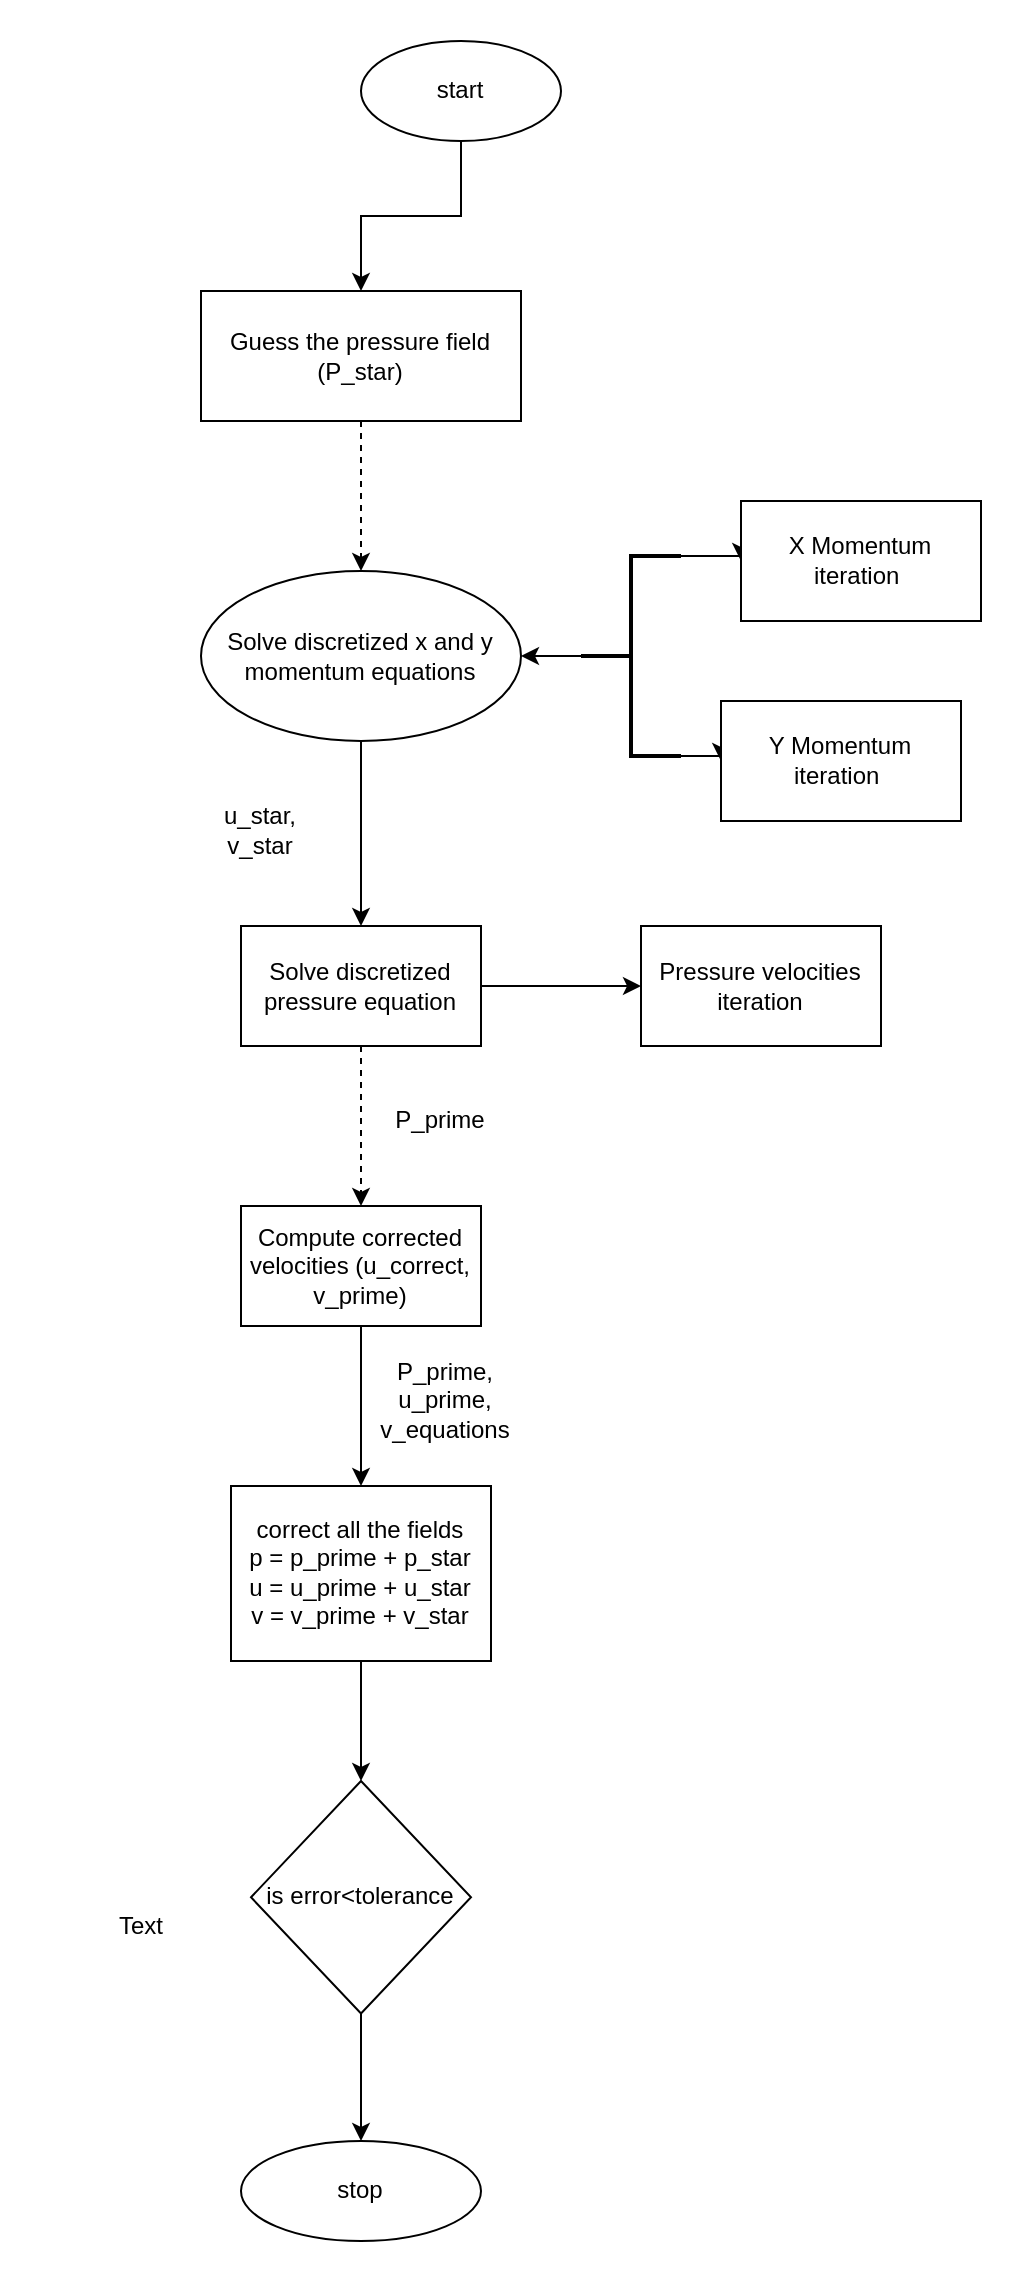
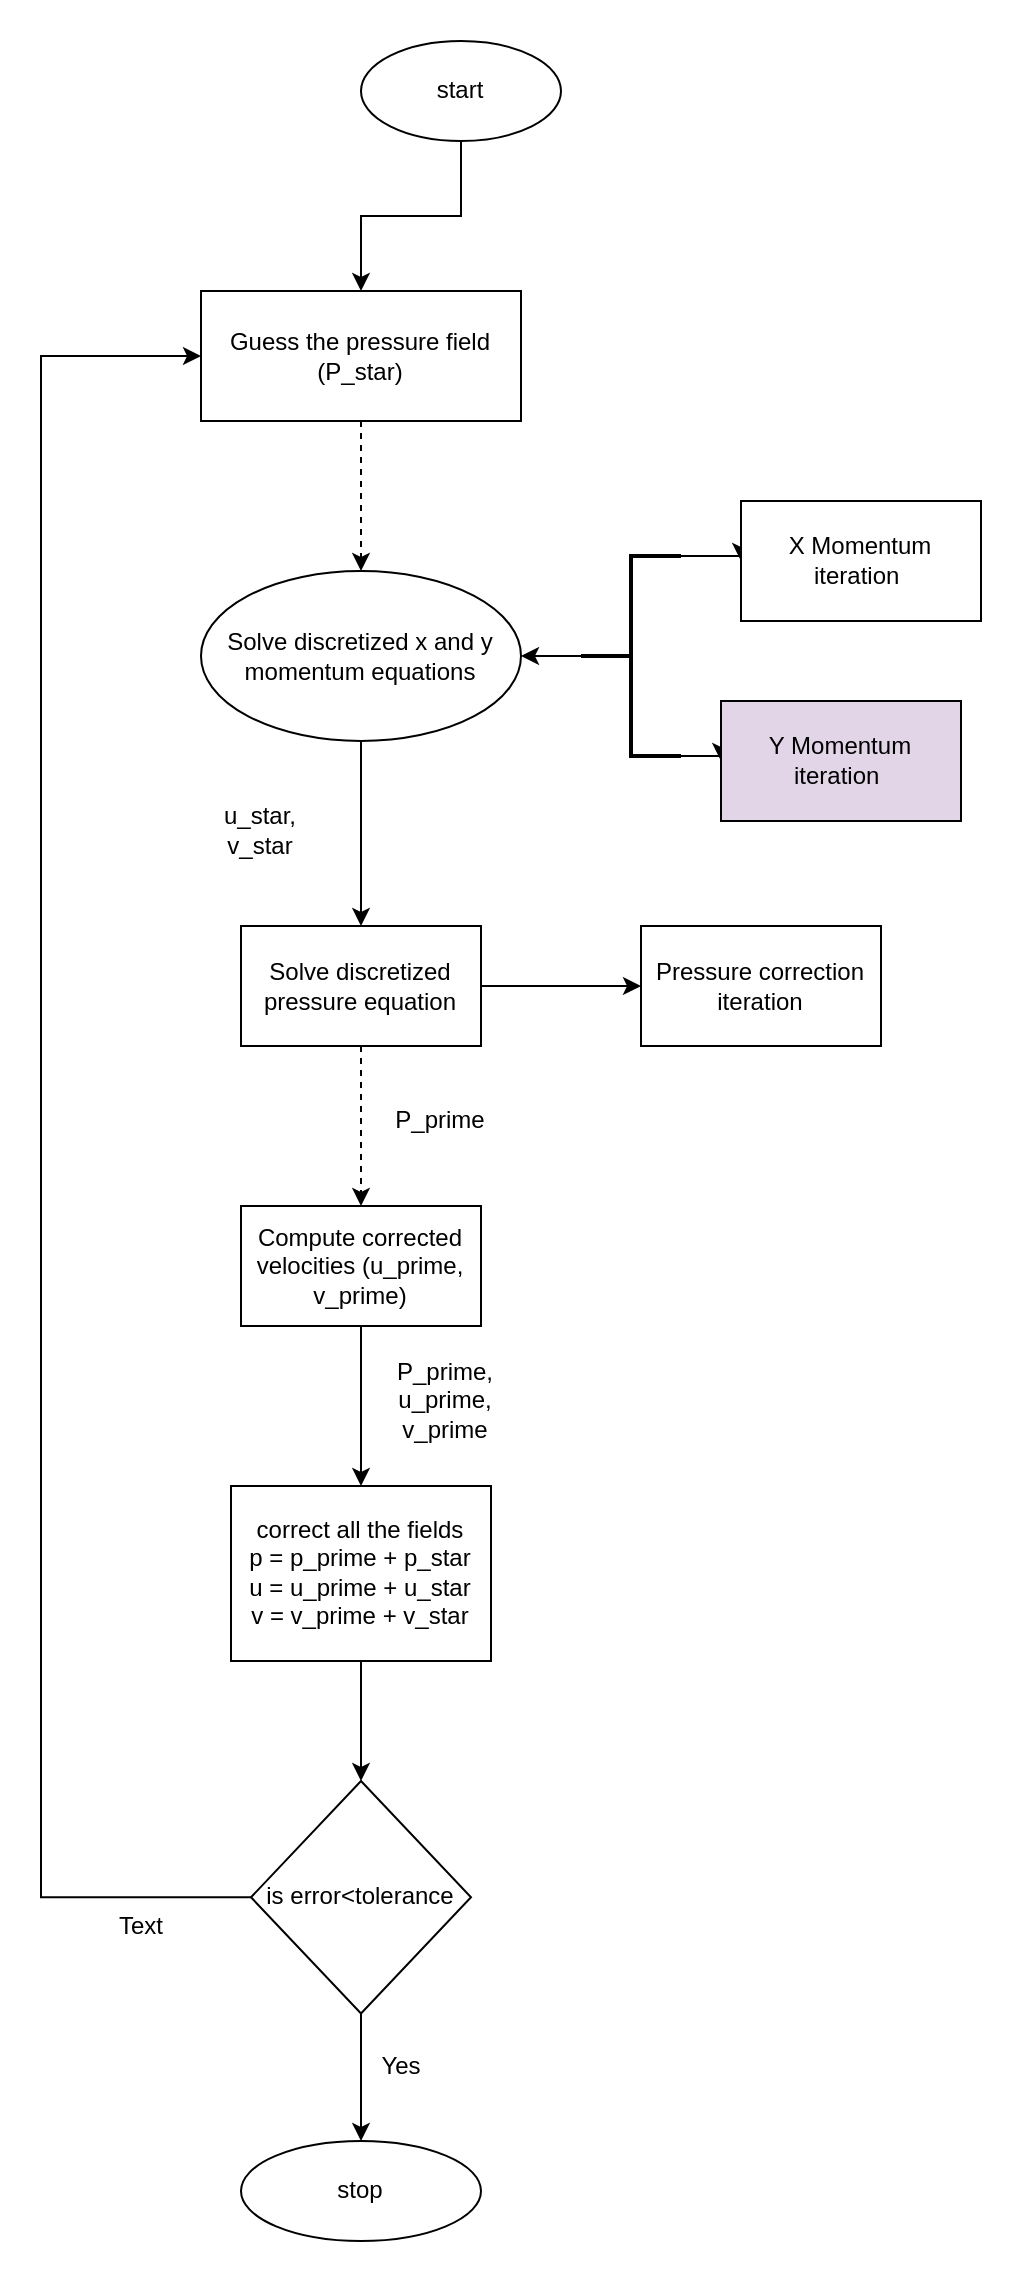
node "Y Momentum iteration": fillcolor #ffffff -> #e1d5e7
node "Pressure velocities iteration": label "Pressure velocities iteration" -> "Pressure correction iteration"
edge "is error<tolerance" -> "Guess the pressure field (P_star)": added
node "Compute corrected velocities (u_correct, v_prime)": label "Compute corrected velocities (u_correct, v_prime)" -> "Compute corrected velocities (u_prime, v_prime)"
node "P_prime, u_prime, v_equations": label "P_prime, u_prime, v_equations" -> "P_prime, u_prime, v_prime"
node "Yes": added
